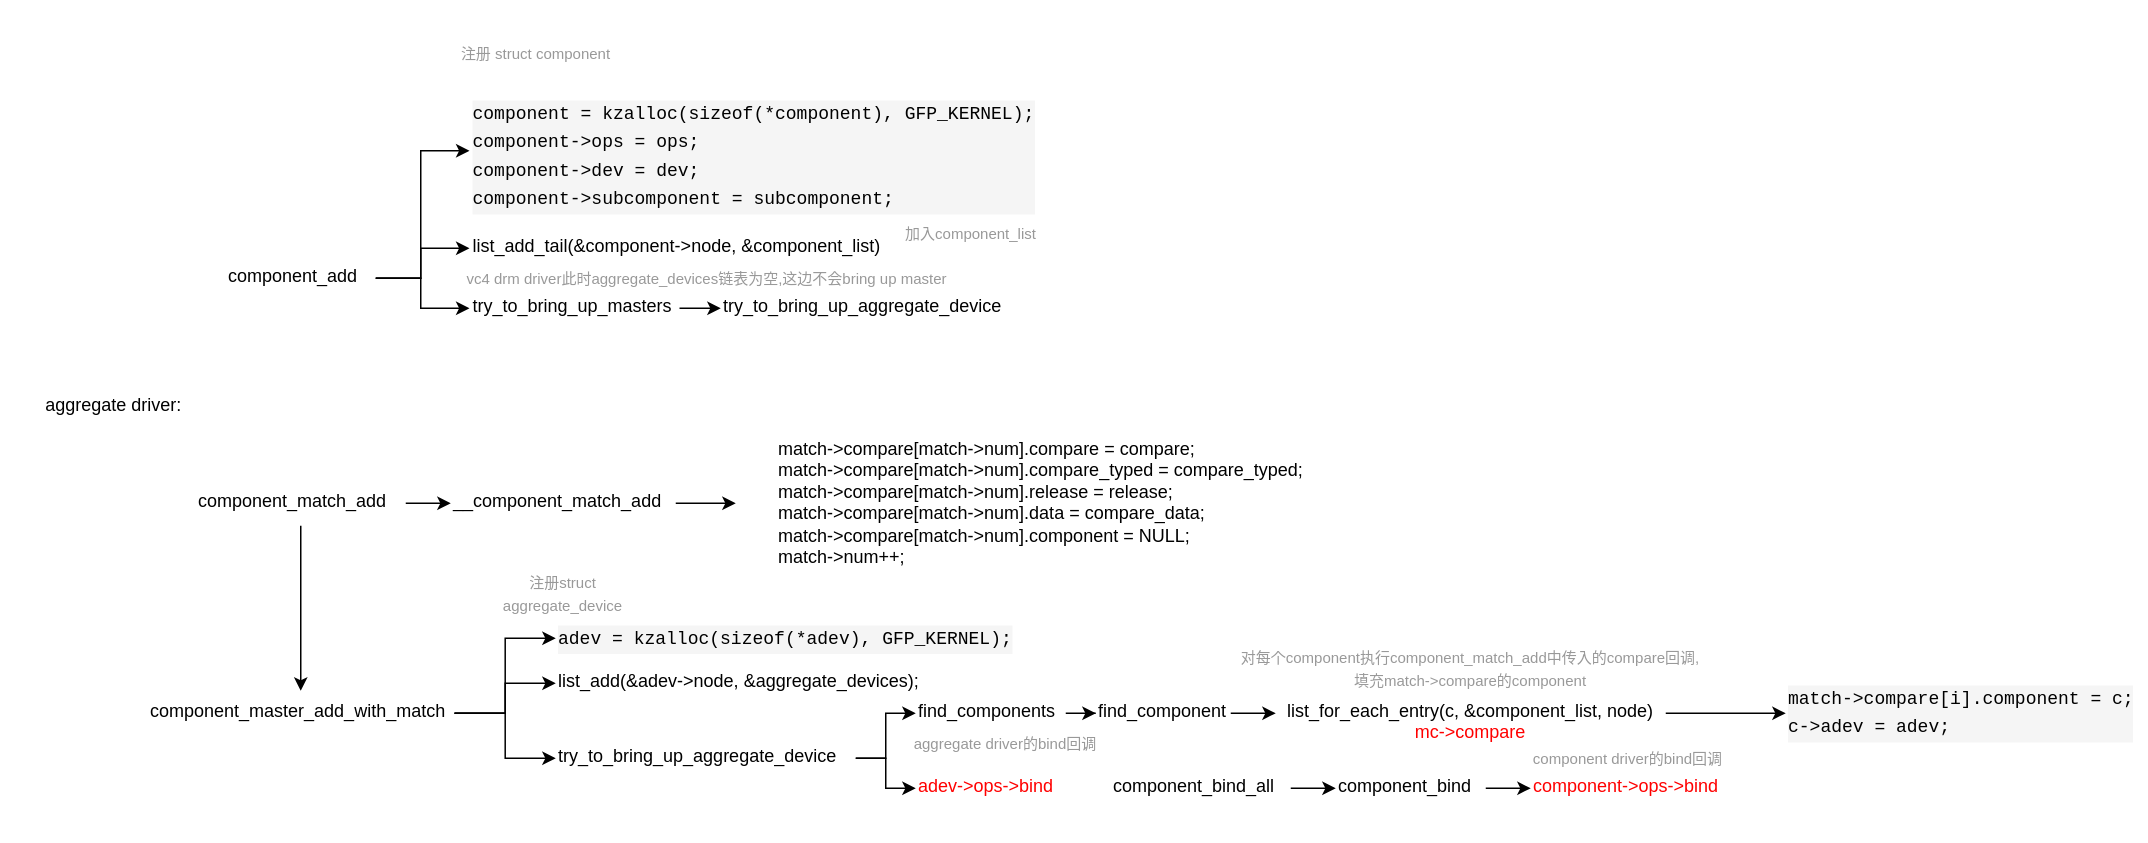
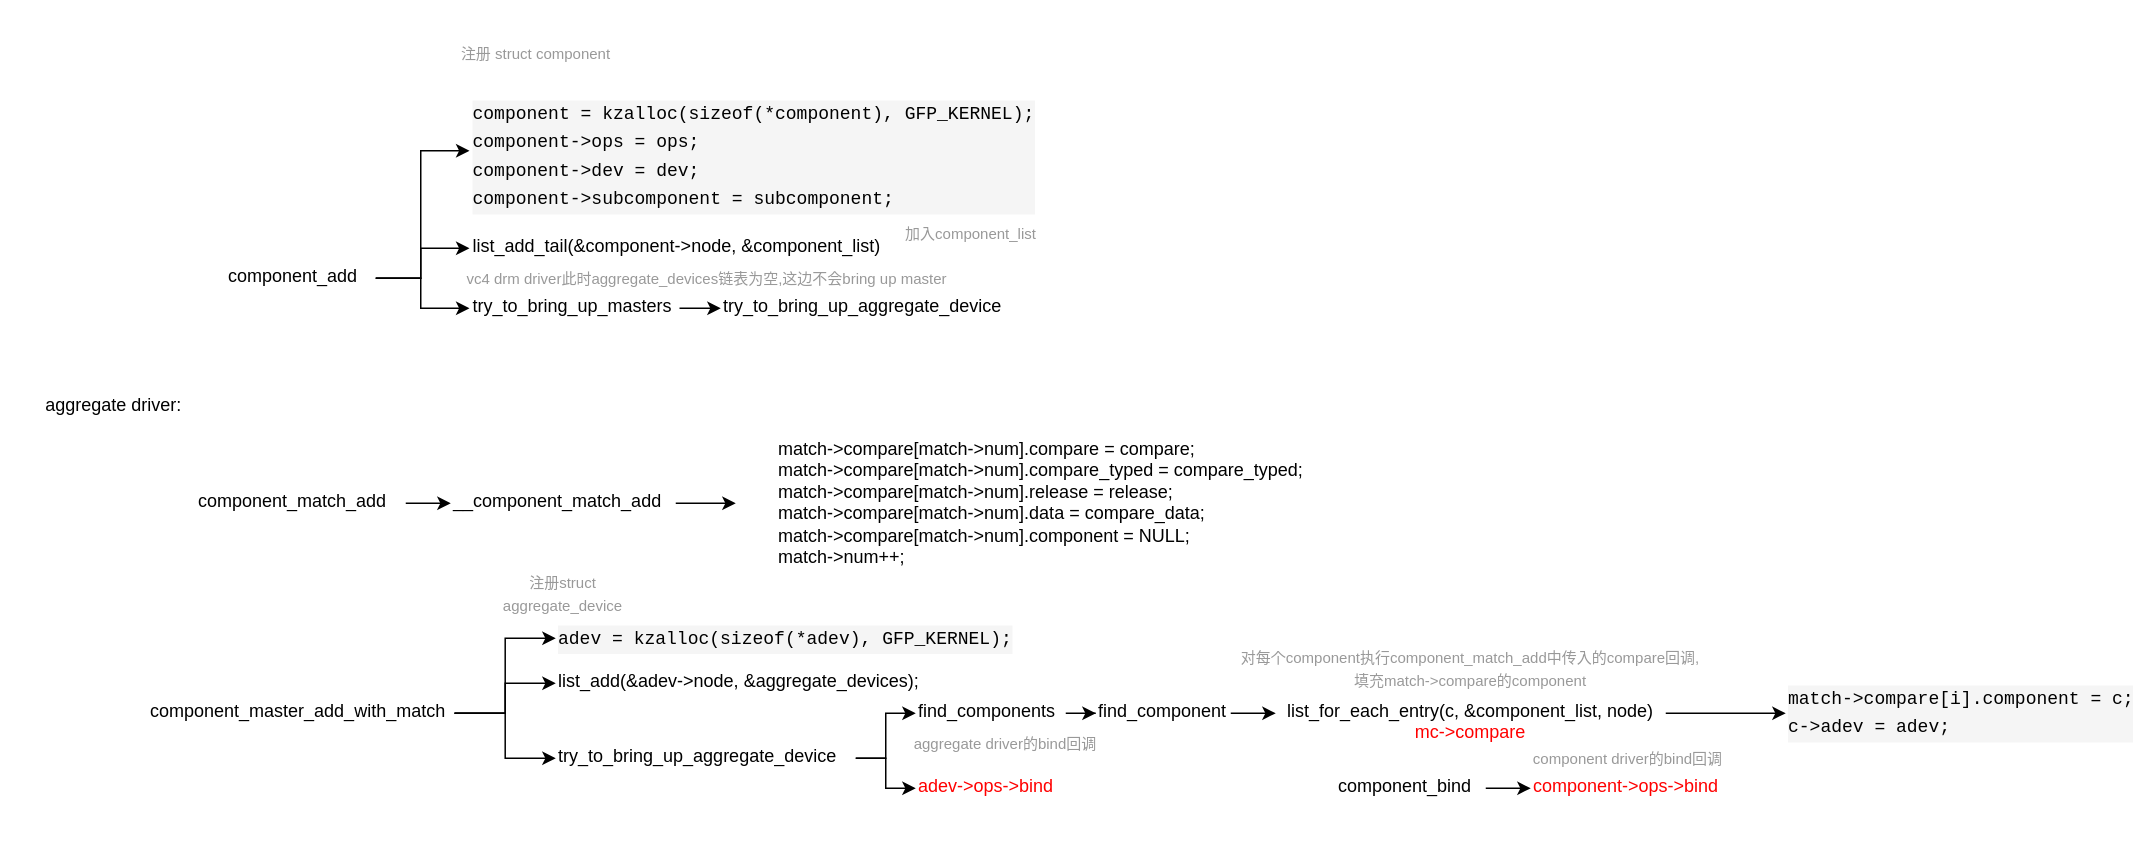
edge "component_match_add" -> "component_master_add_with_match": removed
node "component_bind_all": removed
edge "component_bind_all" -> "component_bind": removed
